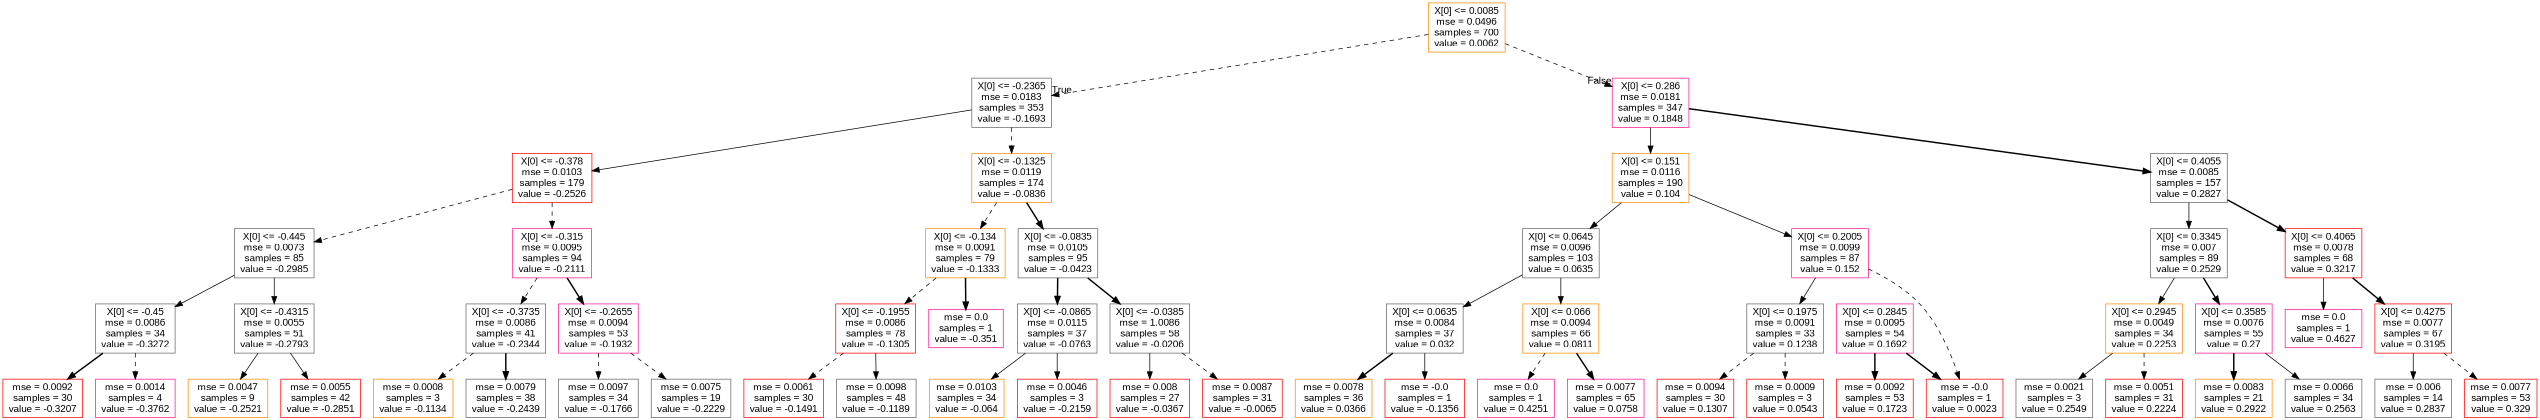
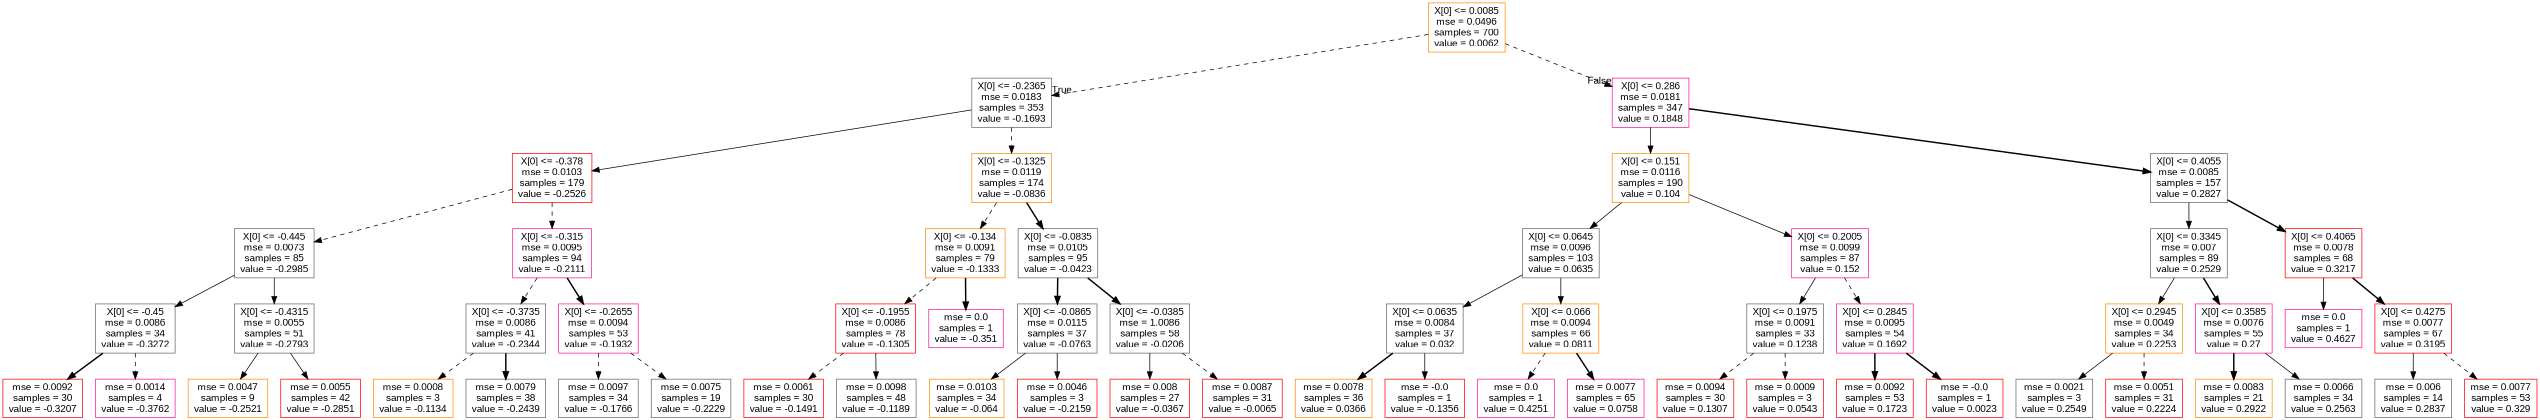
edge "X[0] <= 0.2005 mse = 0.0099 samples = 87 value = 0.152" -> "mse = -0.0 samples = 1 value = 0.0023": now "X[0] <= 0.2005 mse = 0.0099 samples = 87 value = 0.152" -> "X[0] <= 0.2845 mse = 0.0095 samples = 54 value = 0.1692"
